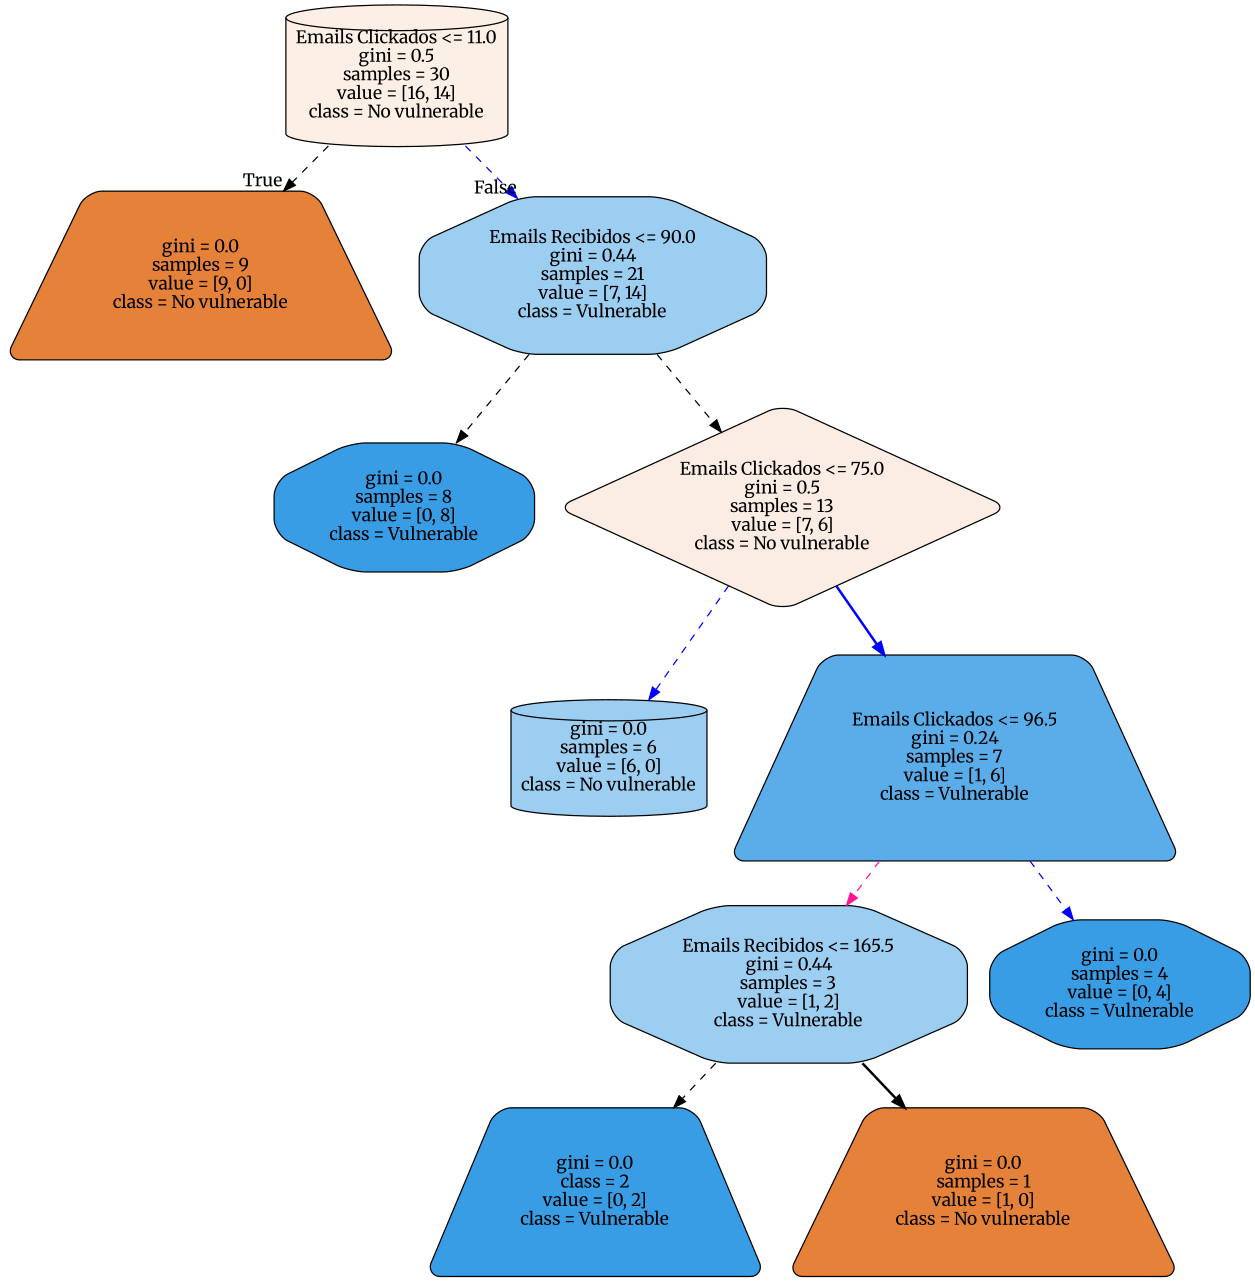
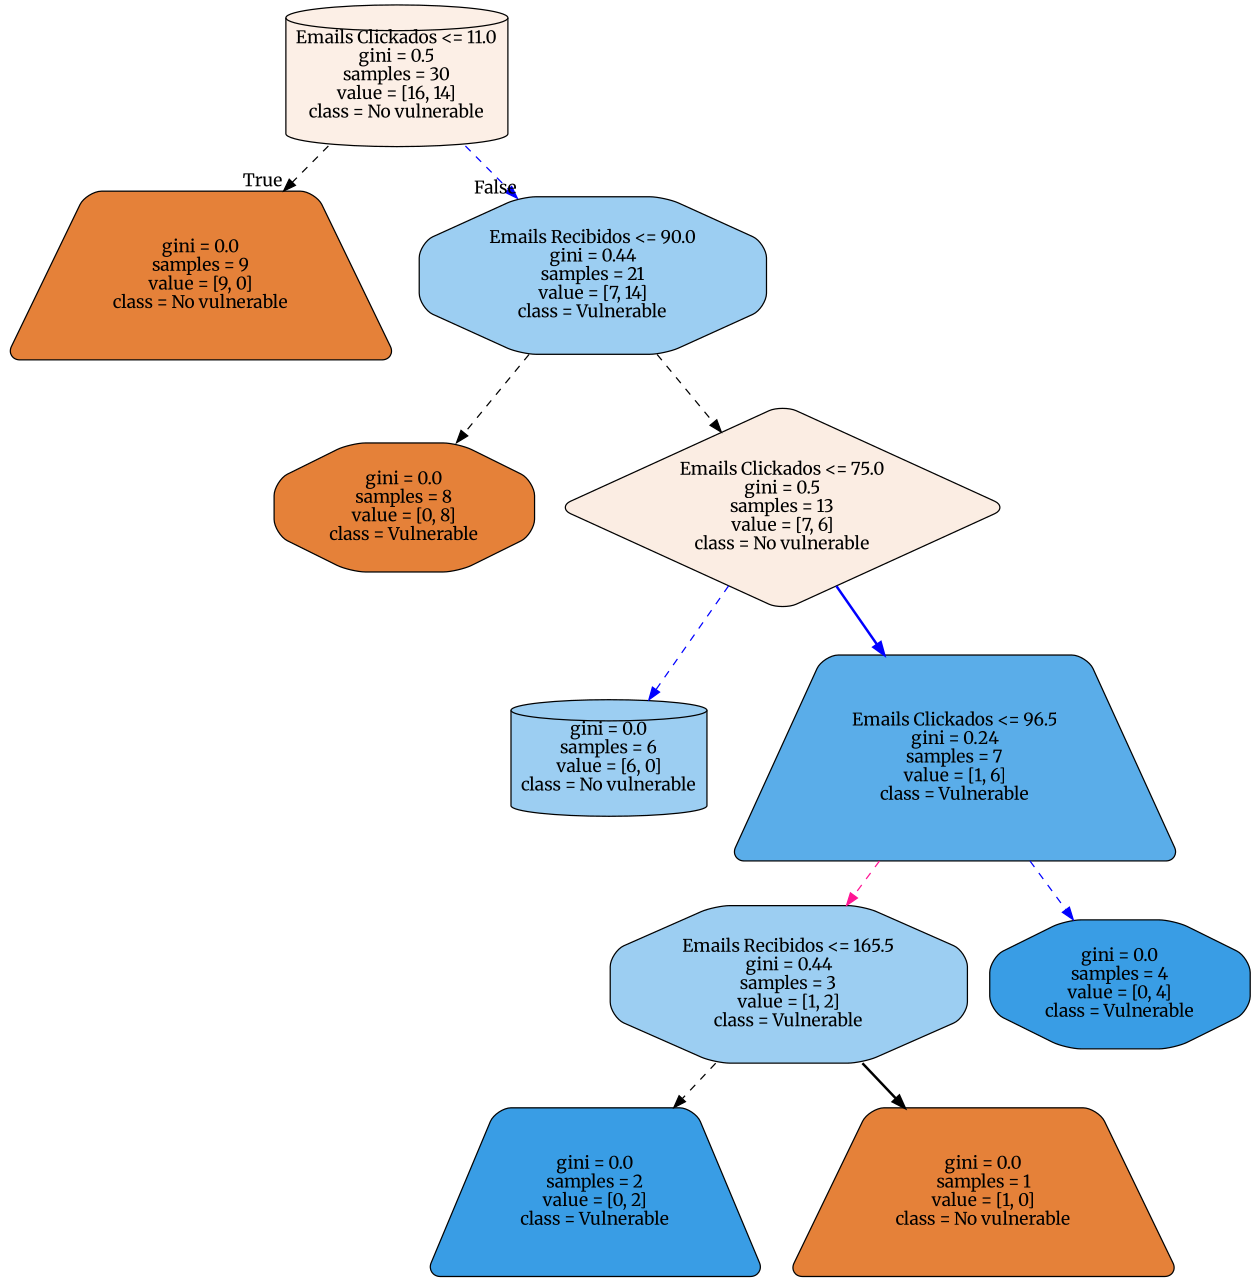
node "gini = 0.0 samples = 8 value = [0, 8] class = Vulnerable": fillcolor #399de5 -> #e58139
node "gini = 0.0 class = 2 value = [0, 2] class = Vulnerable": label "gini = 0.0 class = 2 value = [0, 2] class = Vulnerable" -> "gini = 0.0 samples = 2 value = [0, 2] class = Vulnerable"
